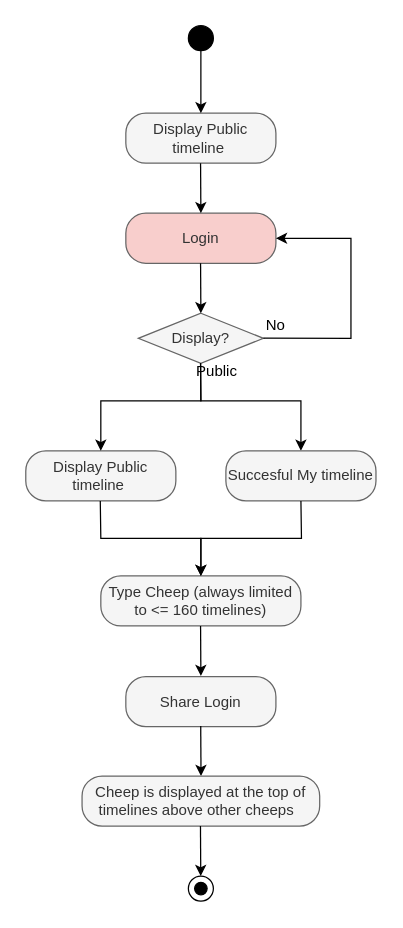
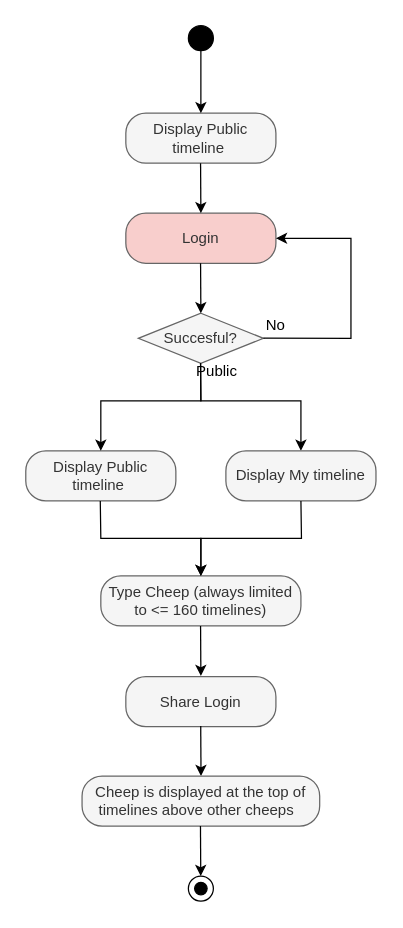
node "Display?": label "Display?" -> "Succesful?"
node "Succesful My timeline": label "Succesful My timeline" -> "Display My timeline"
